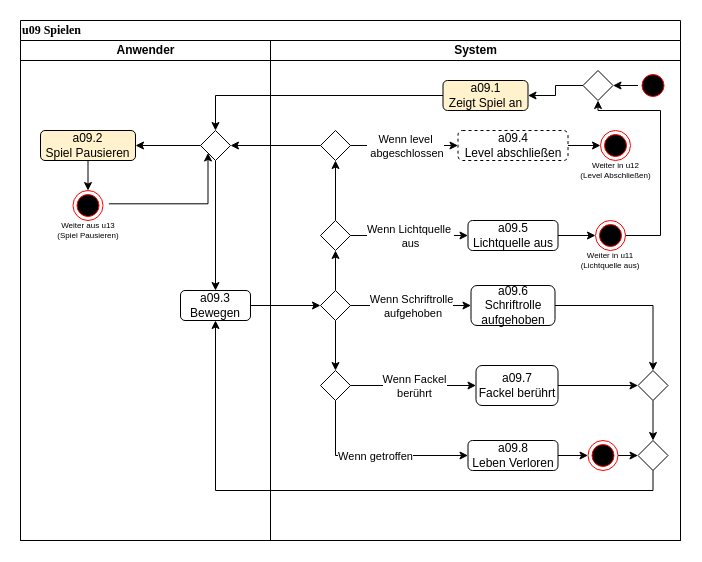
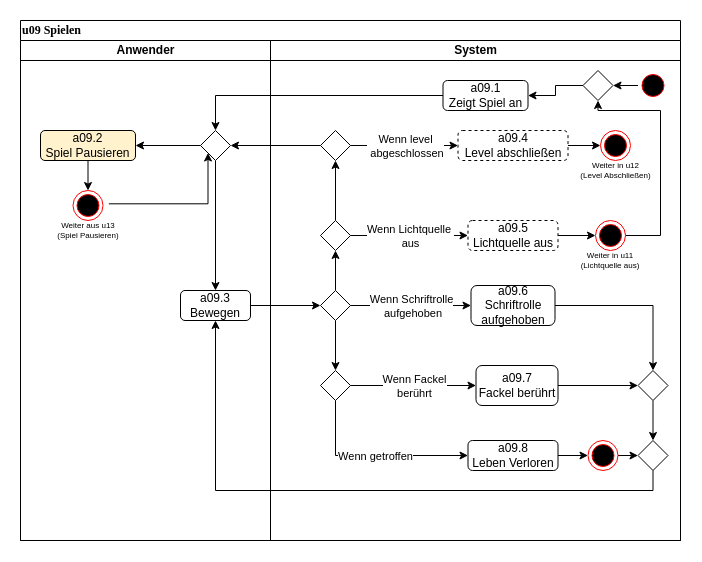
node "a09.1 Zeigt Spiel an": fillcolor #fff2cc -> #ffffff
node "a09.5 Lichtquelle aus": style solid -> dashed
